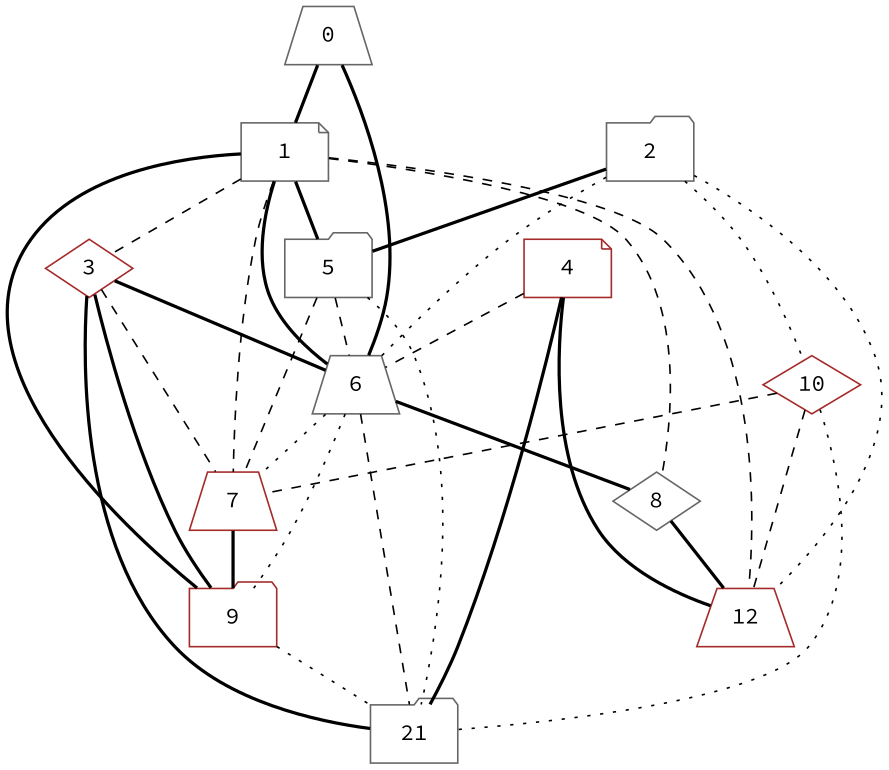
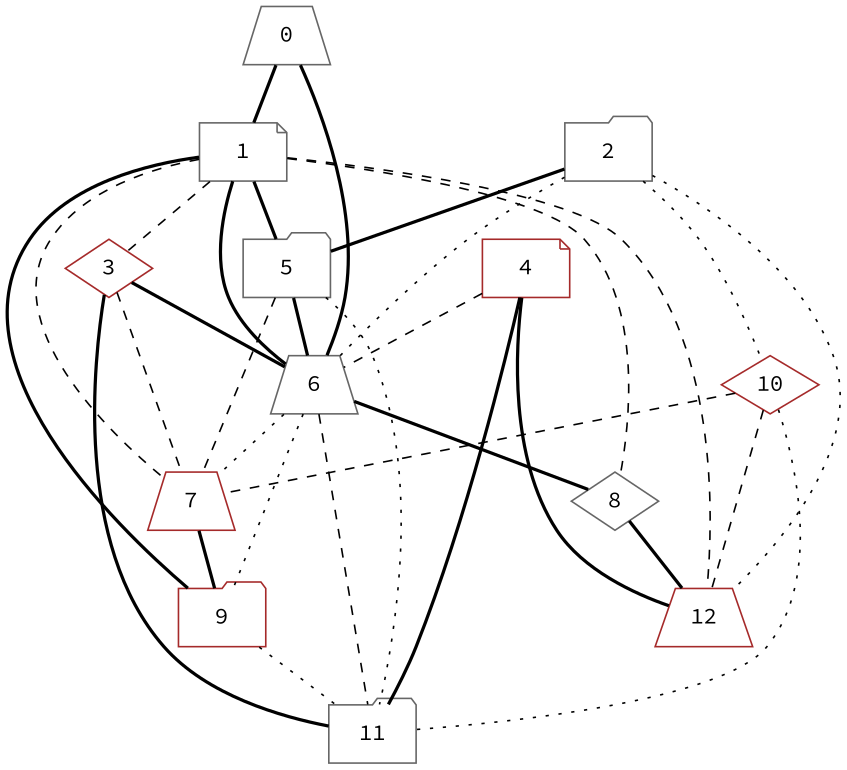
edge "5" -- "6": style dashed -> bold
edge "3" -- "9": removed
node "21": label "21" -> "11"
